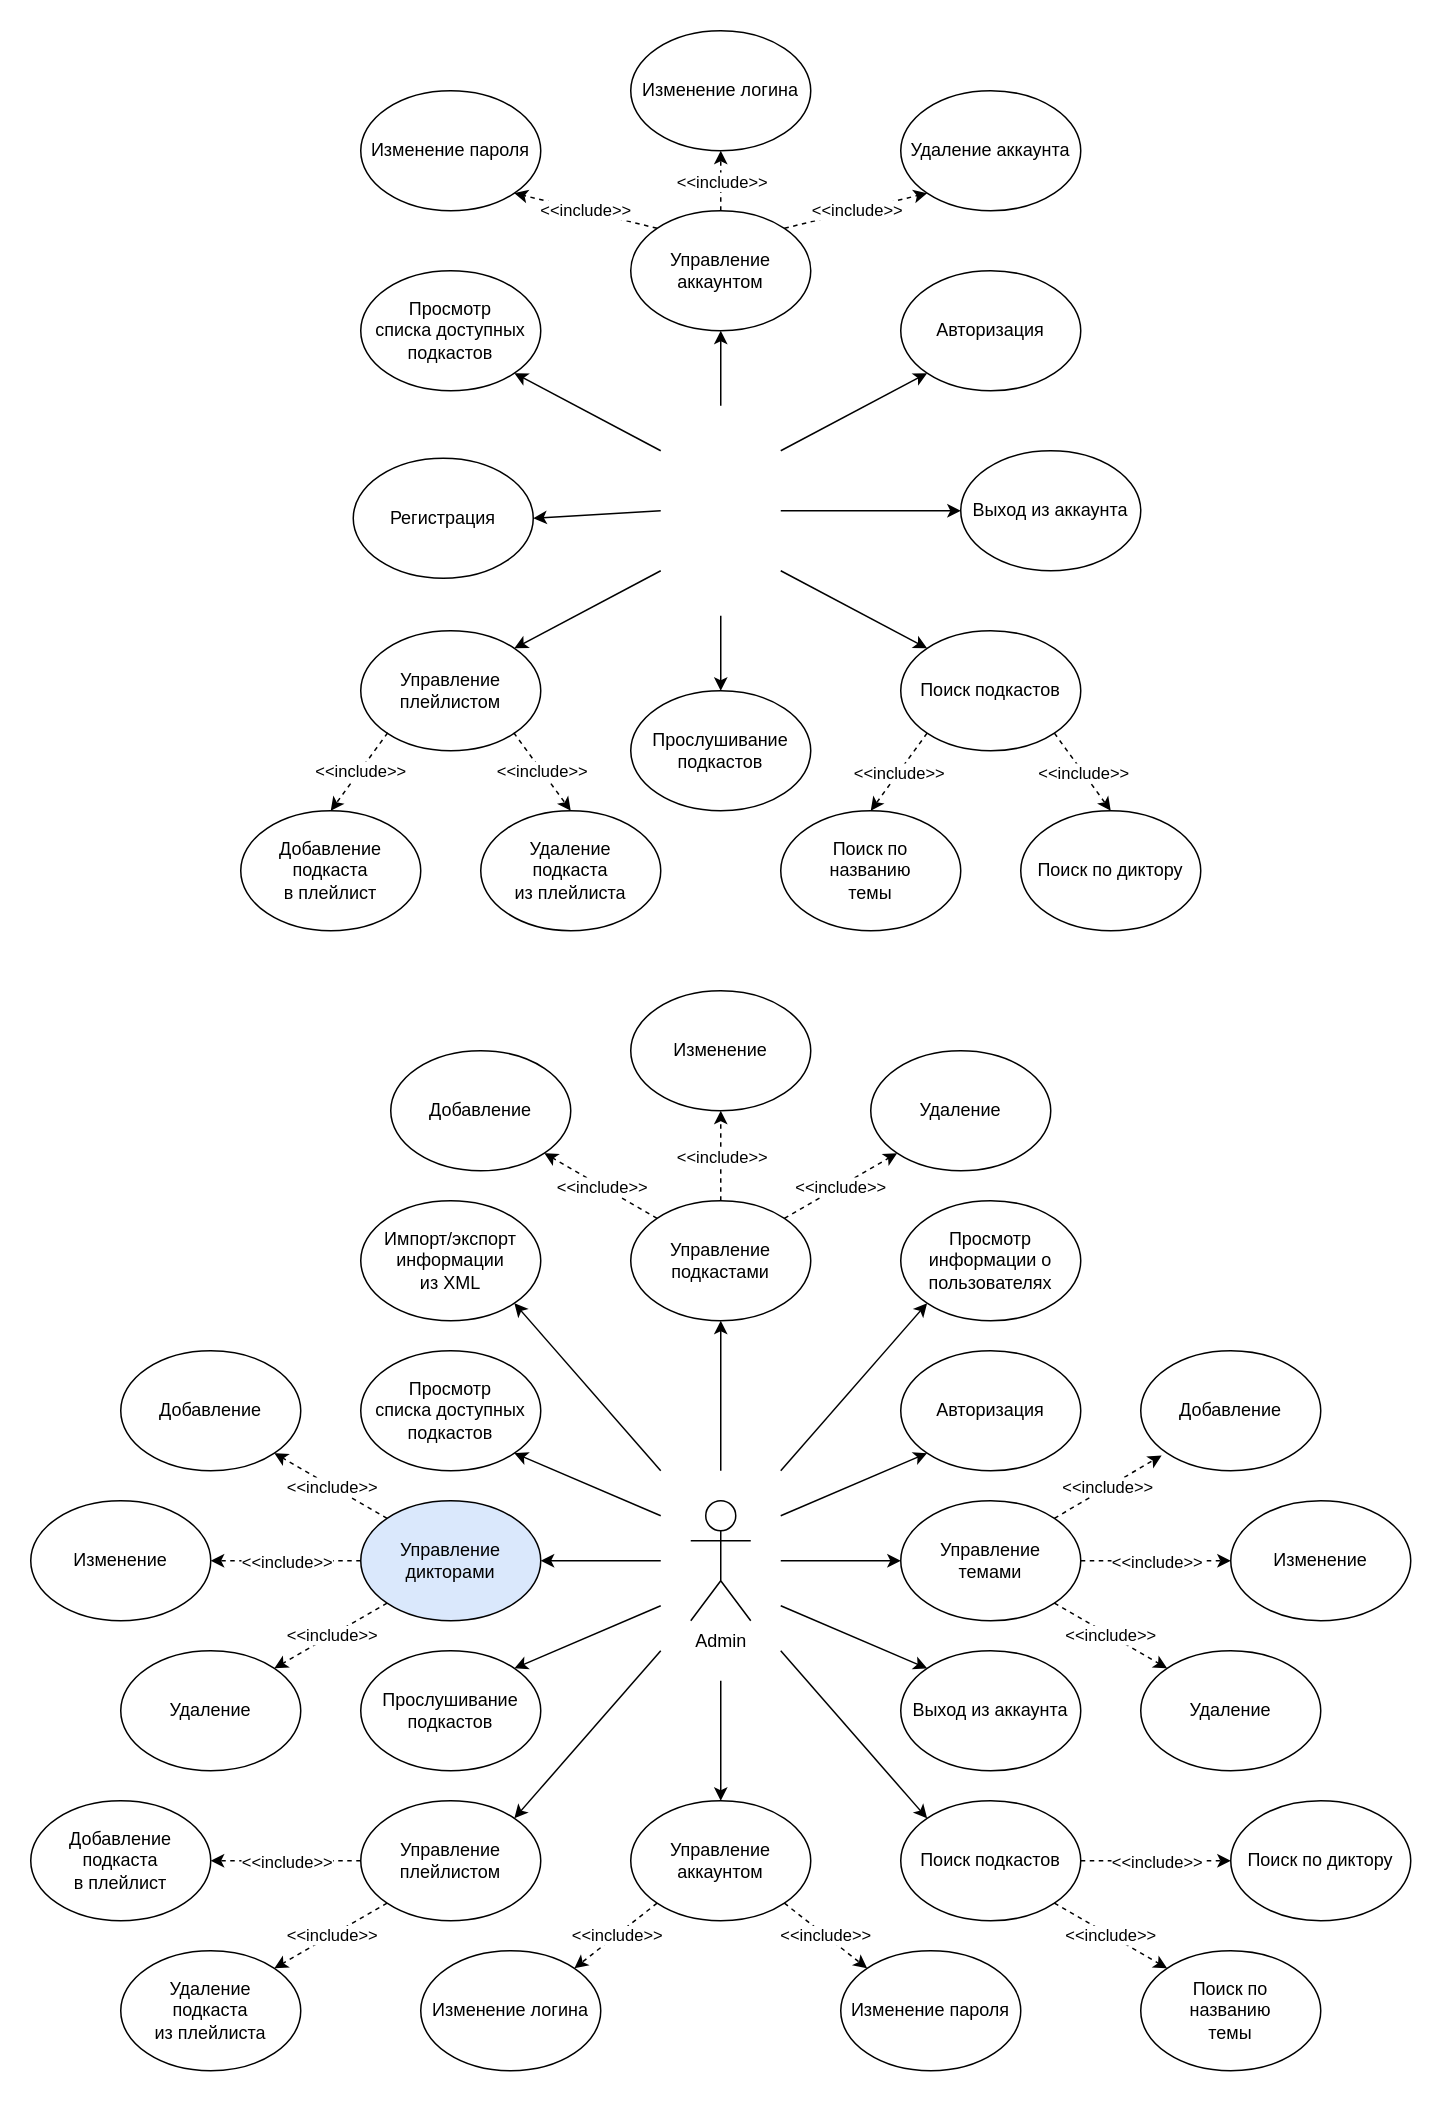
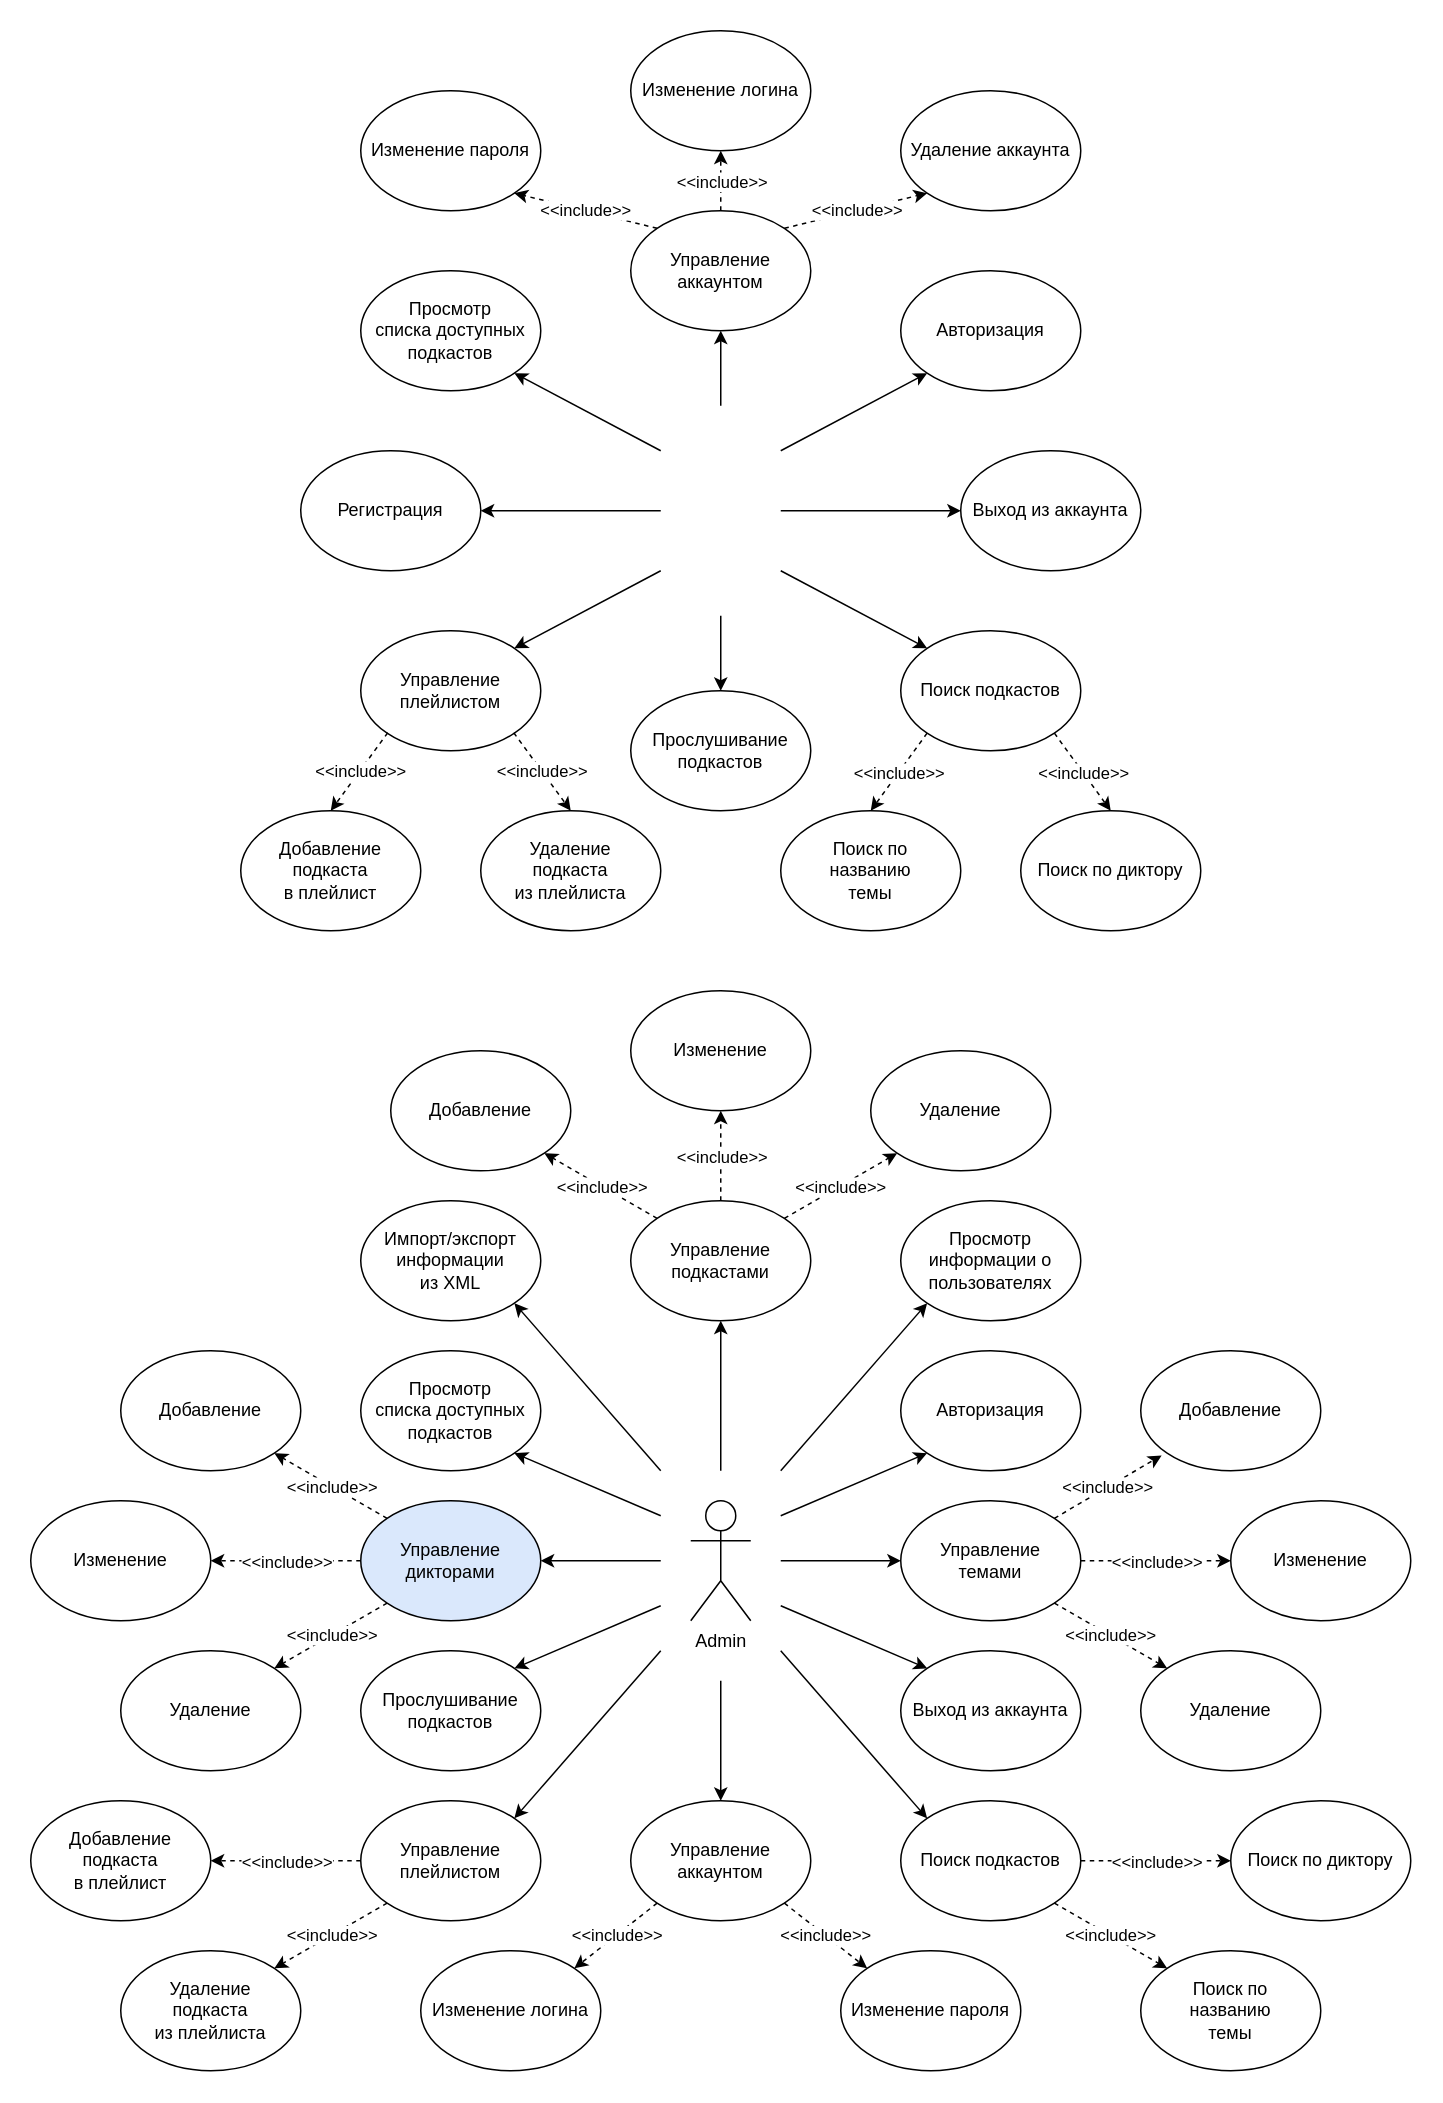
node "Регистрация": moved (443, 518) -> (391, 511)
